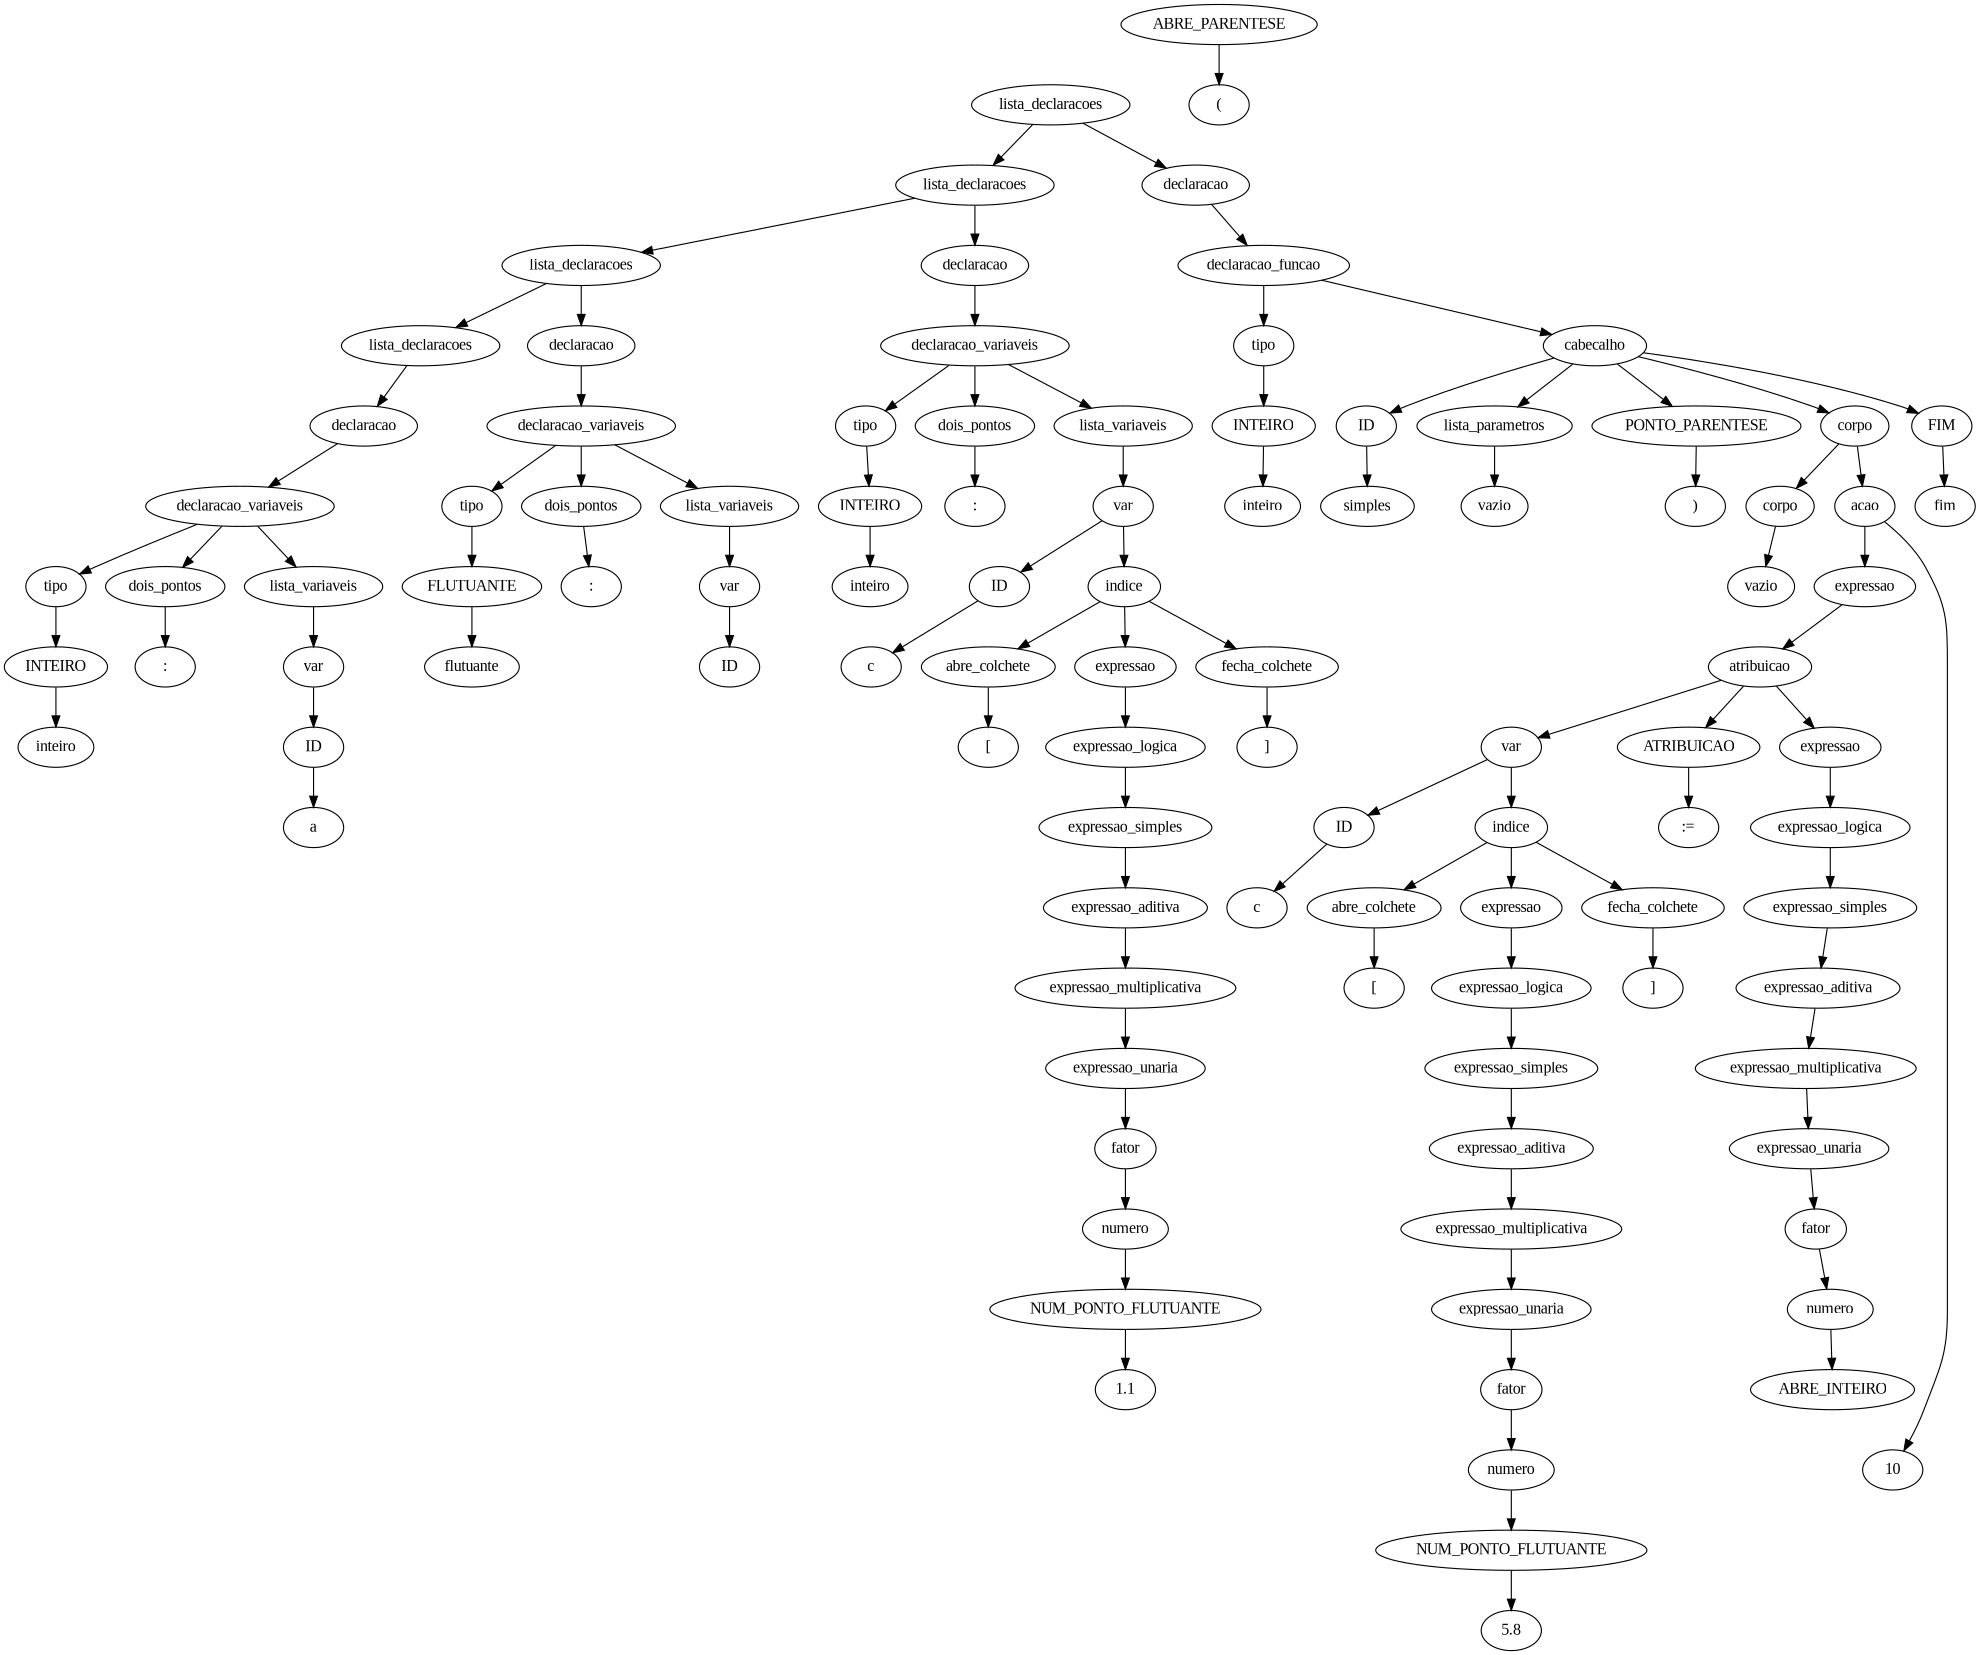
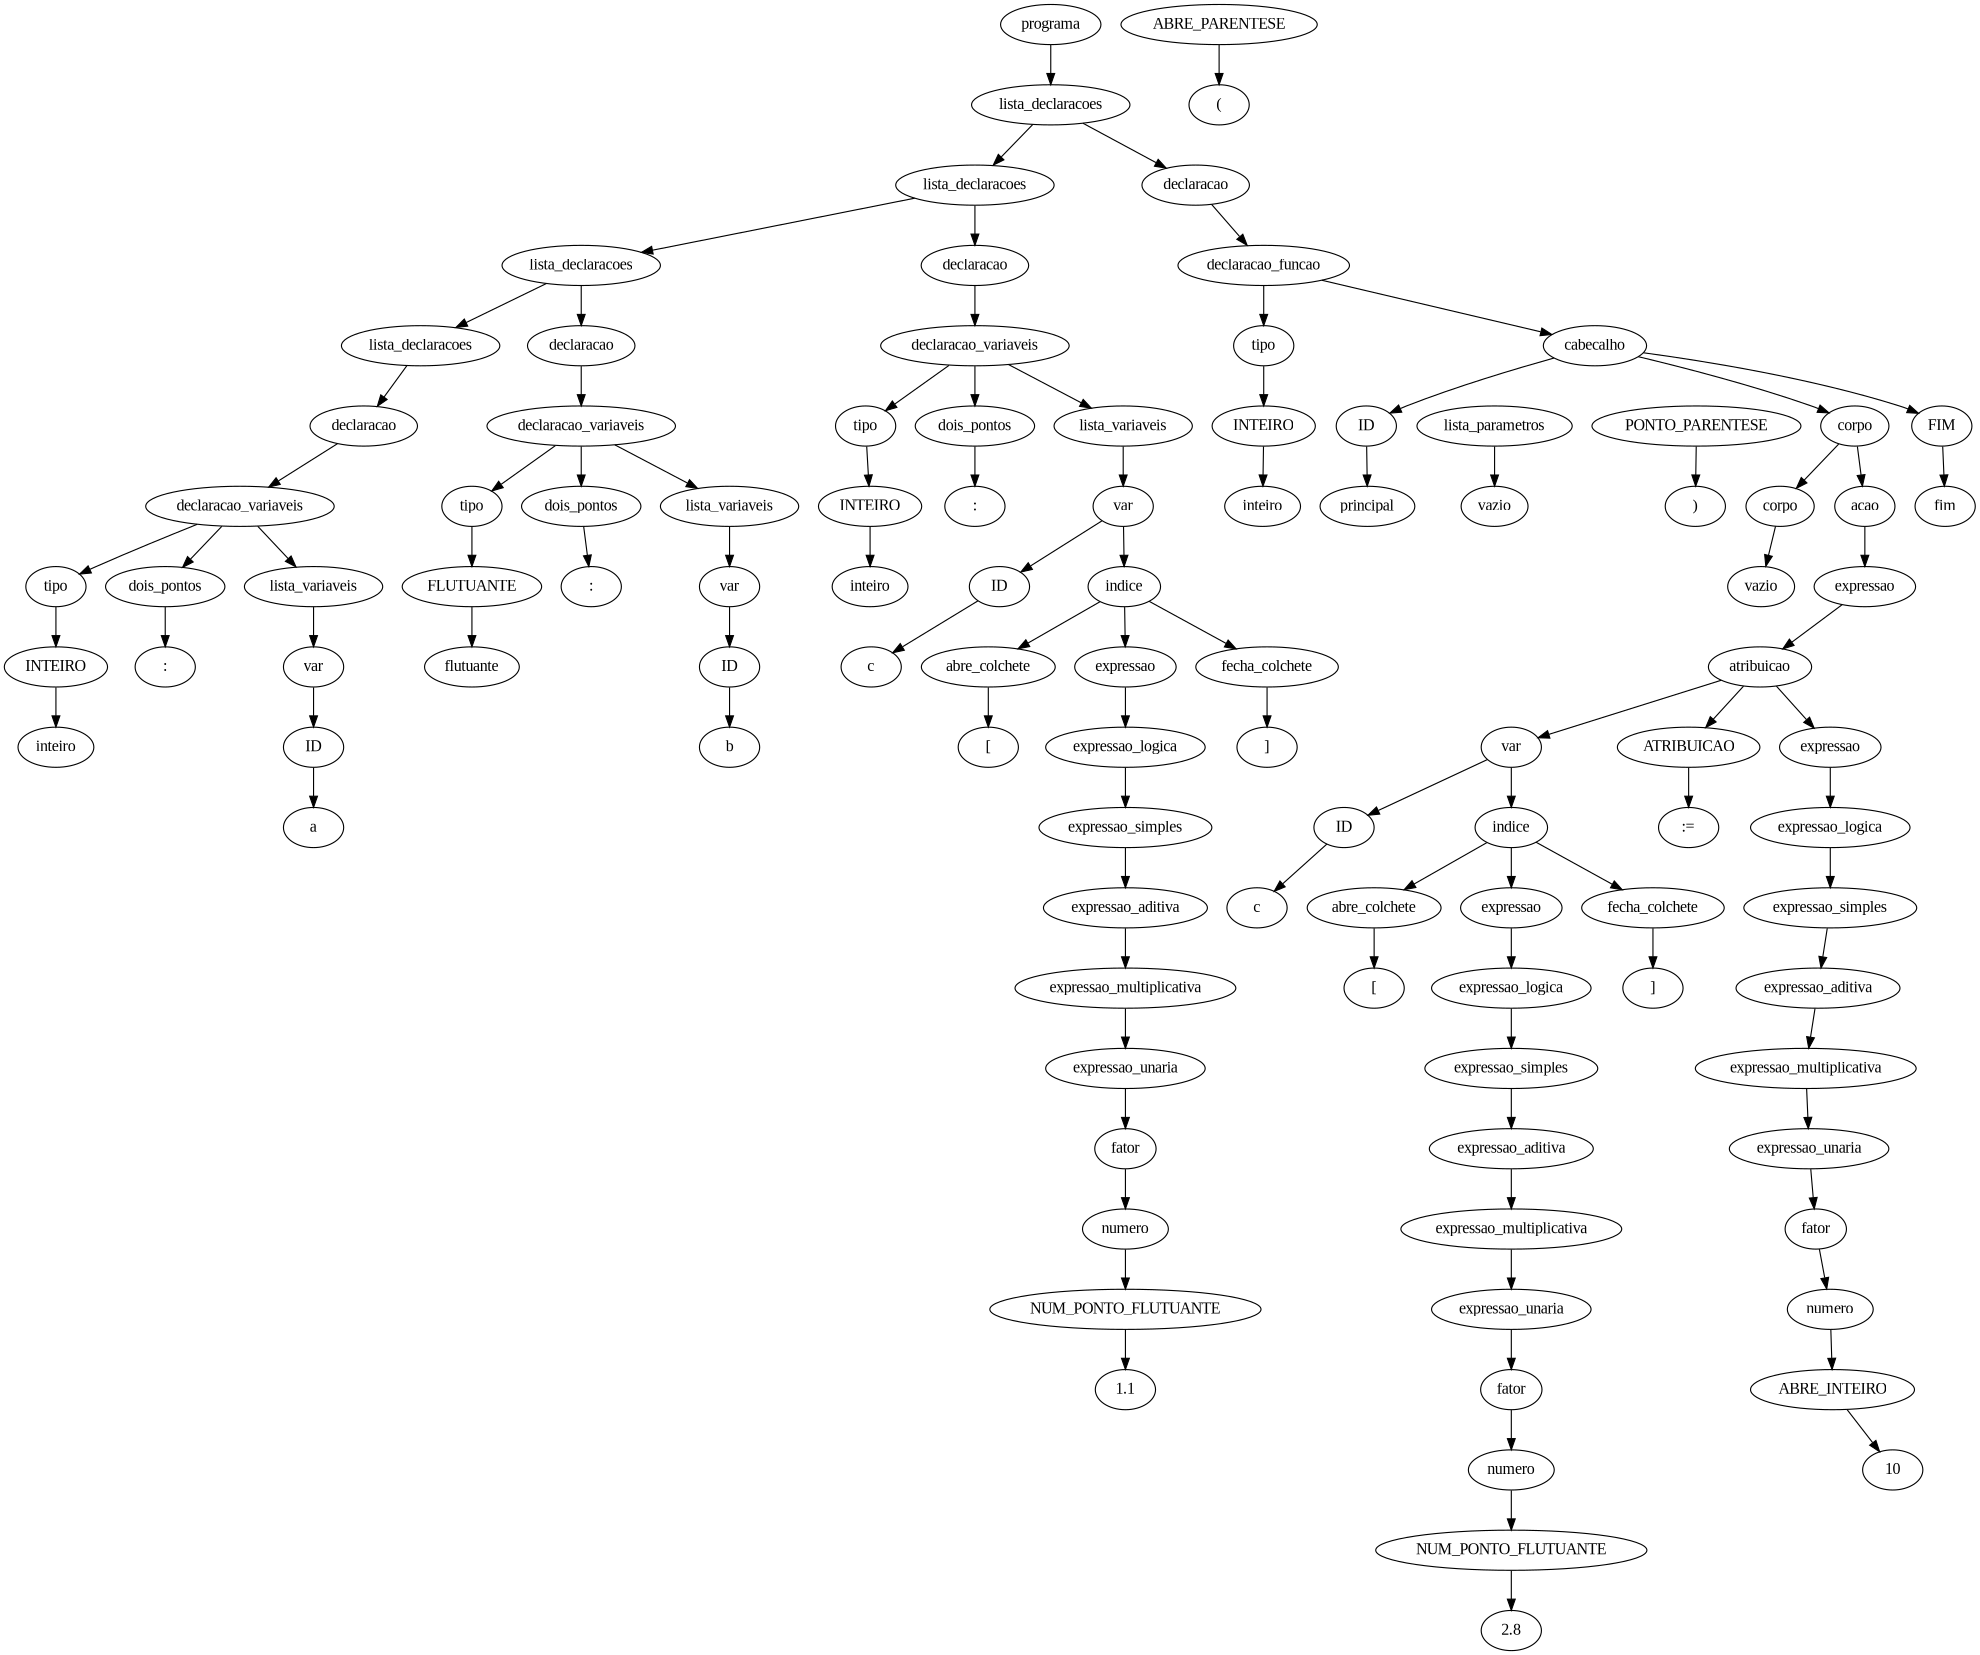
node "programa": added
edge "cabecalho" -> "lista_parametros": removed
edge "cabecalho" -> "PONTO_PARENTESE": removed
node "simples": label "simples" -> "principal"
node "b": added
edge "acao" -> "10": now "ABRE_INTEIRO" -> "10"
node "5.8": label "5.8" -> "2.8"
